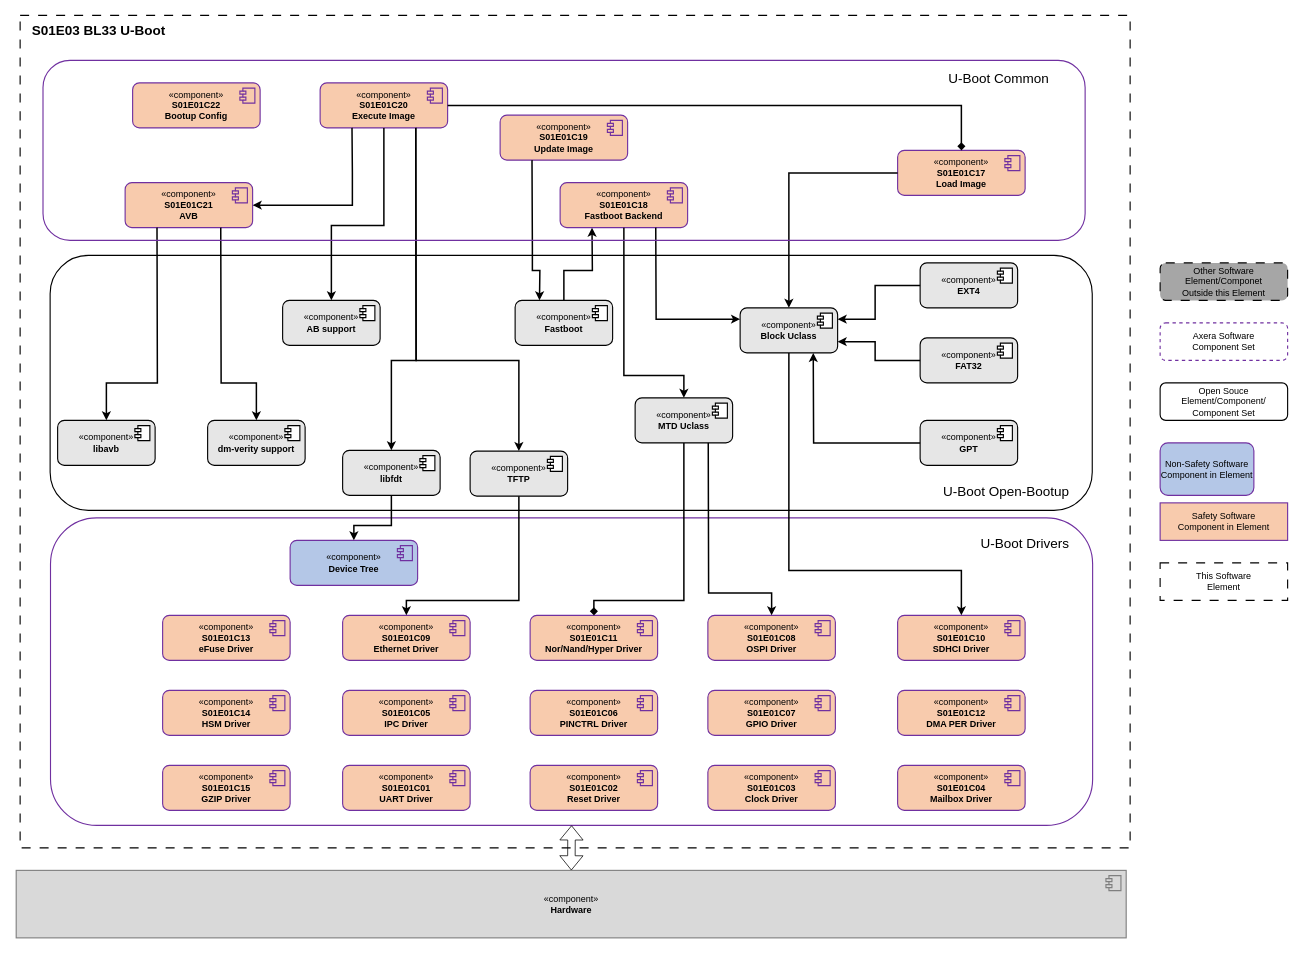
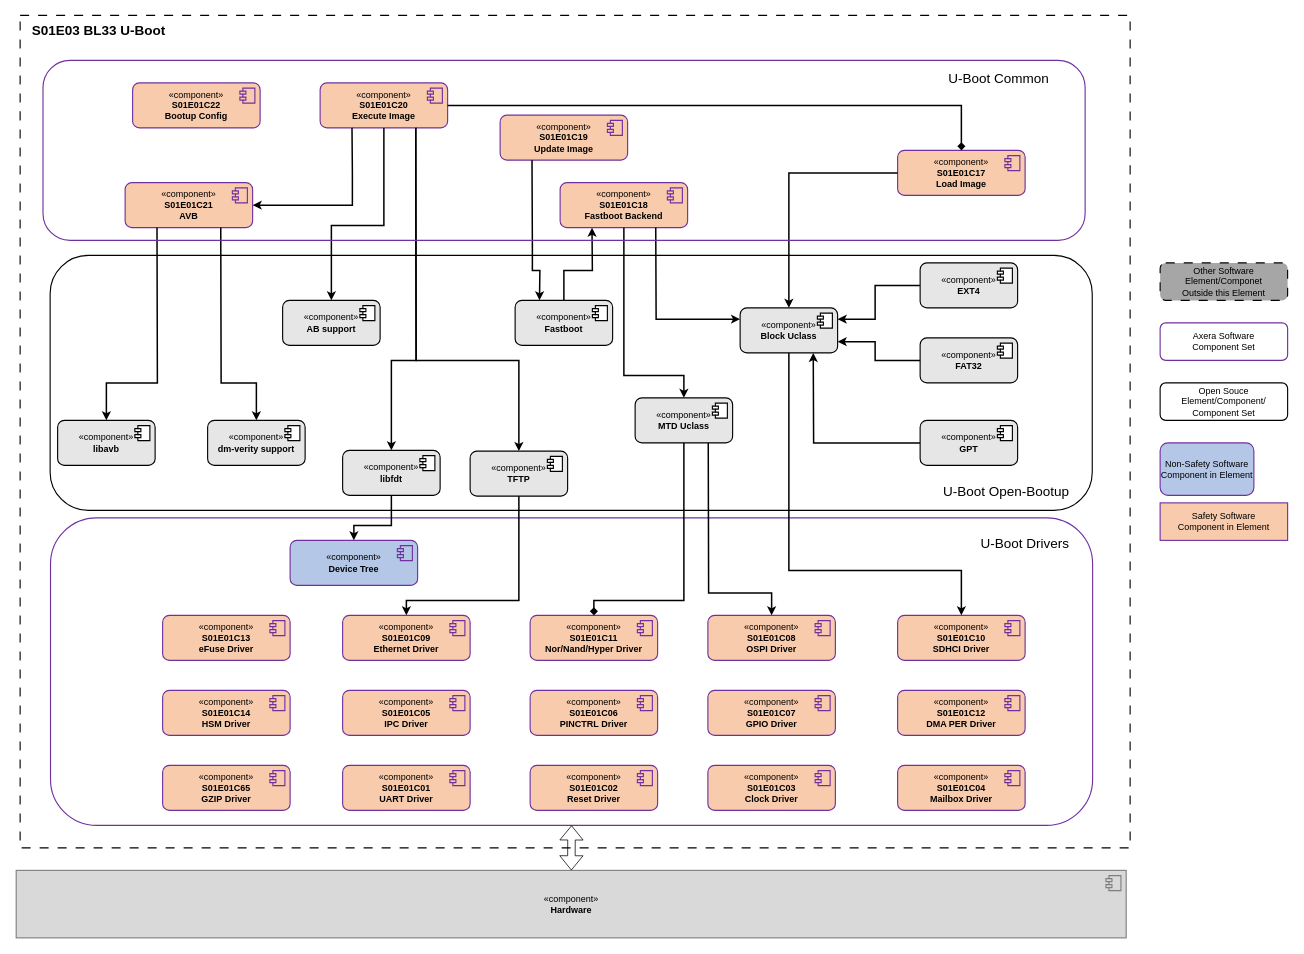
node "Axera Software Component Set": style dashed -> solid
node "This Software Element": removed
node "«component» S01E01C15 GZIP Driver": label "«component» S01E01C15 GZIP Driver" -> "«component» S01E01C65 GZIP Driver"
